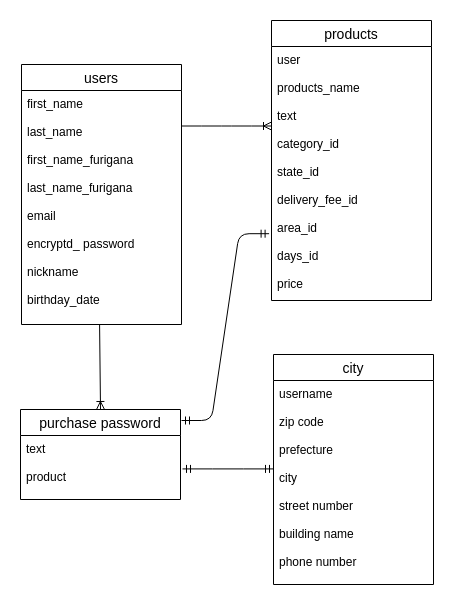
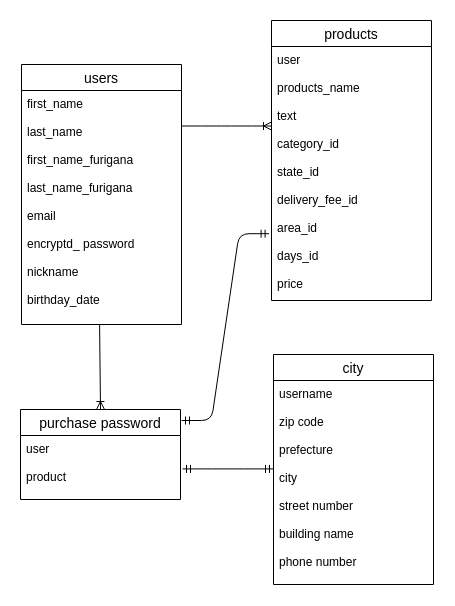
node "text product": label "text product" -> "user product"
